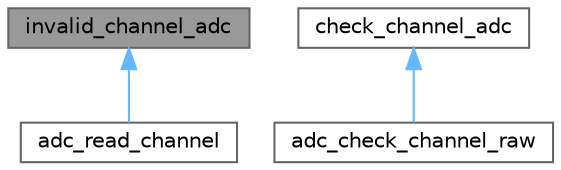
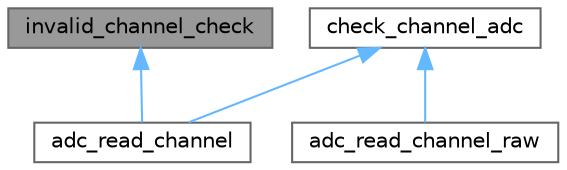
node "invalid_channel_adc": label "invalid_channel_adc" -> "invalid_channel_check"
edge "adc_read_channel" -> "check_channel_adc": added
node "adc_check_channel_raw": label "adc_check_channel_raw" -> "adc_read_channel_raw"
